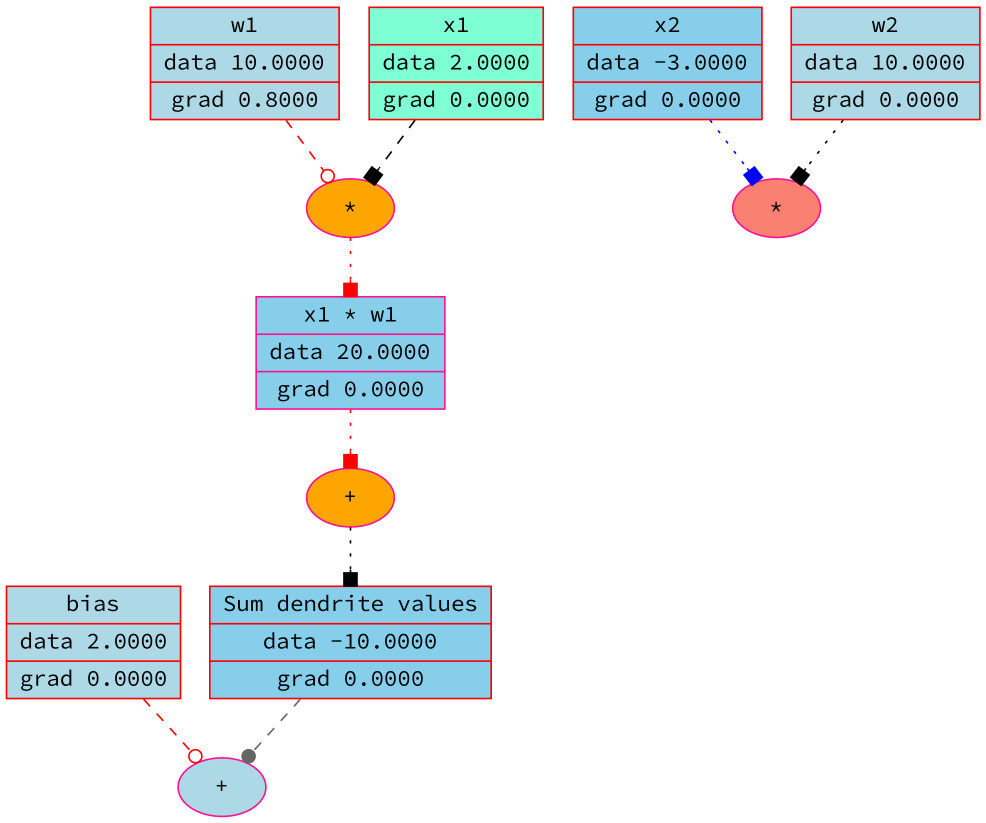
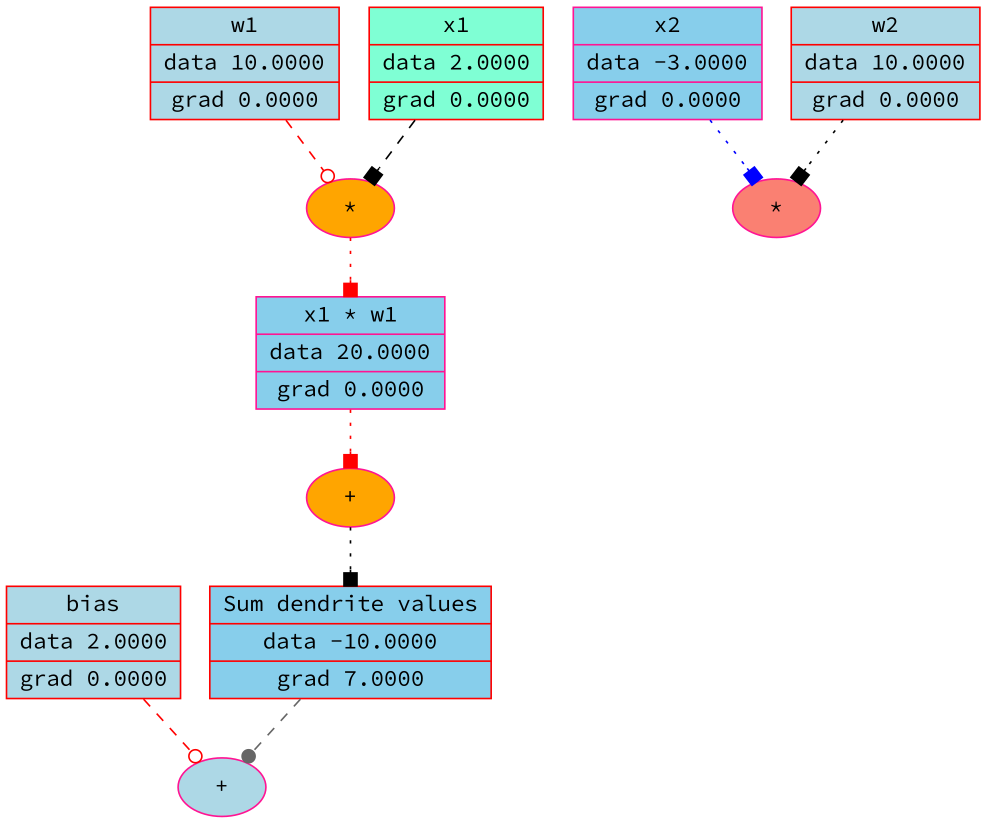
node "x2": color red -> deeppink
node "w1": text "grad 0.8000" -> "grad 0.0000"
node "Sum dendrite values": text "grad 0.0000" -> "grad 7.0000"
